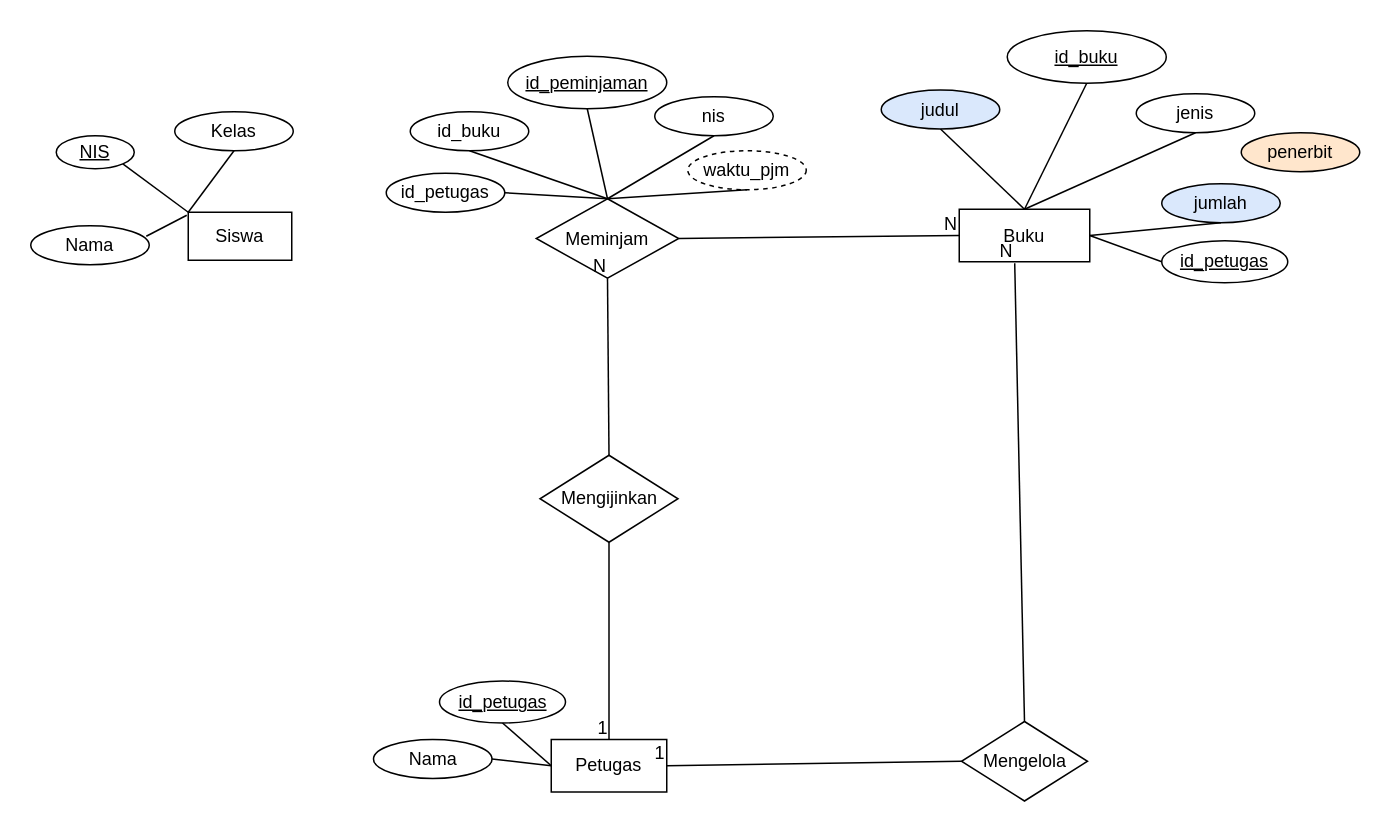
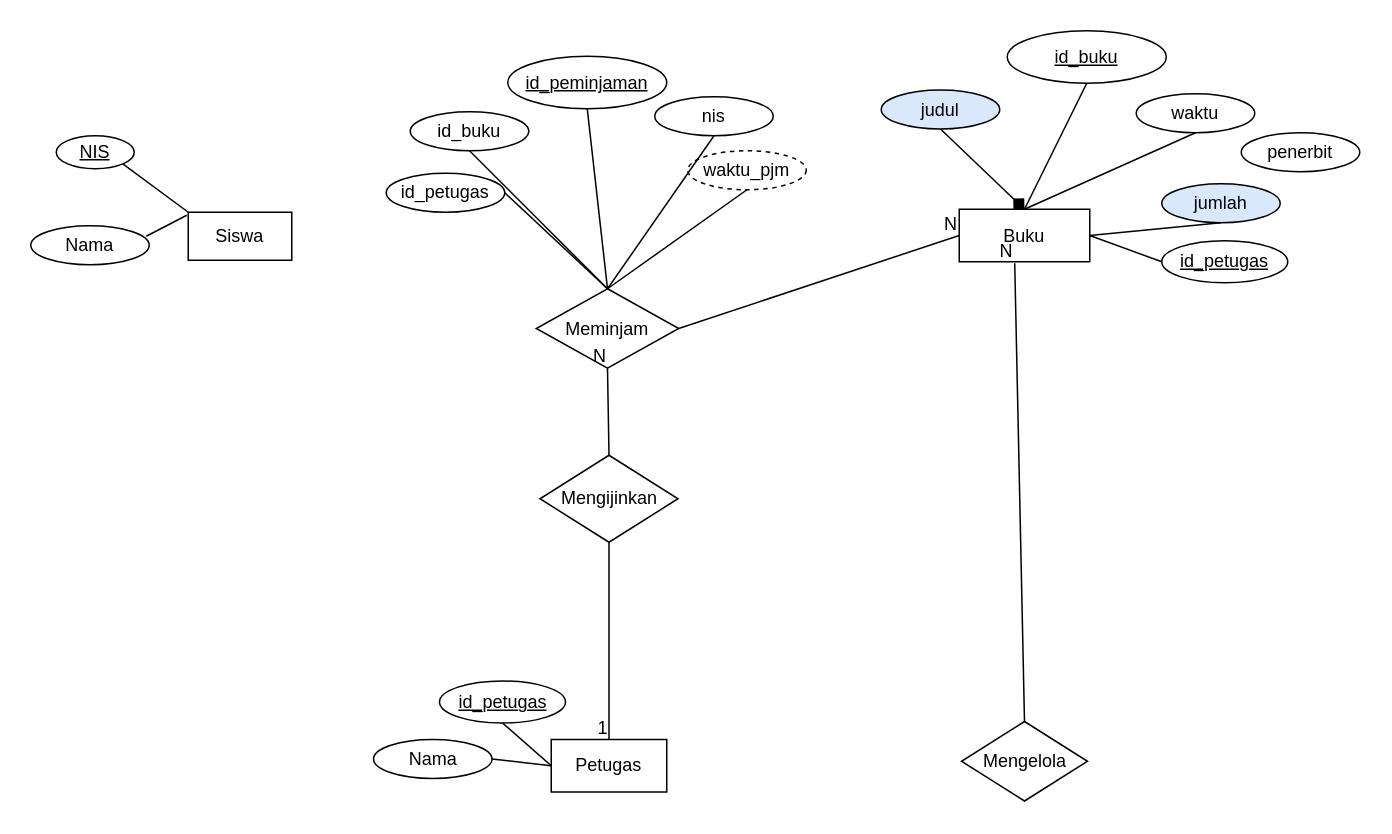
node "jenis": label "jenis" -> "waktu"
node "Kelas": removed
node "penerbit": fillcolor #ffe6cc -> #ffffff
edge "Kelas" -- "Siswa": removed
edge "judul" -- "Buku": arrowhead none -> diamond
node "Meminjam": moved (608, 239) -> (608, 329)
edge "Mengelola" -- "Petugas": removed, label "1"
